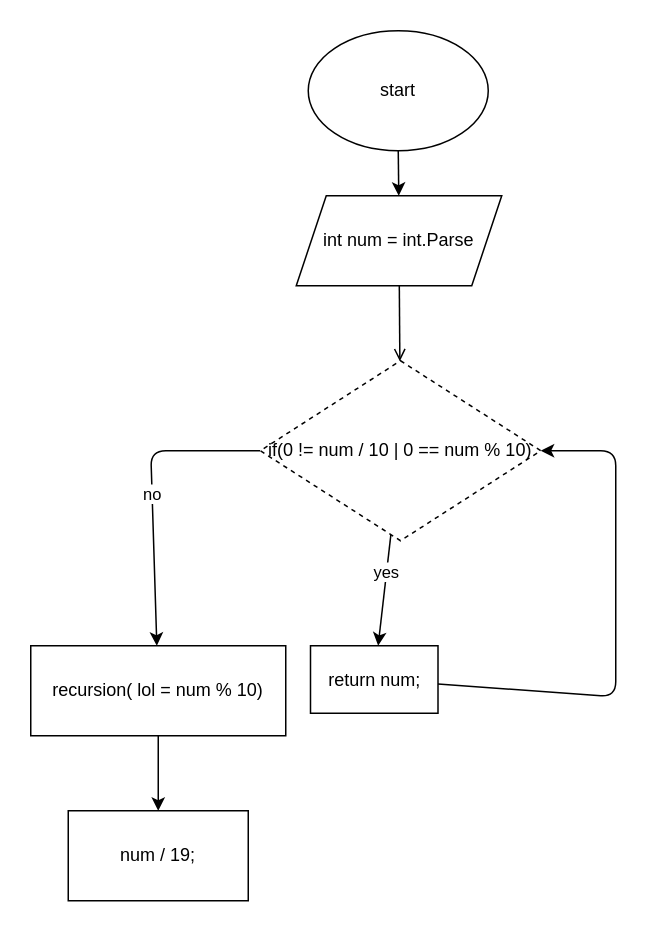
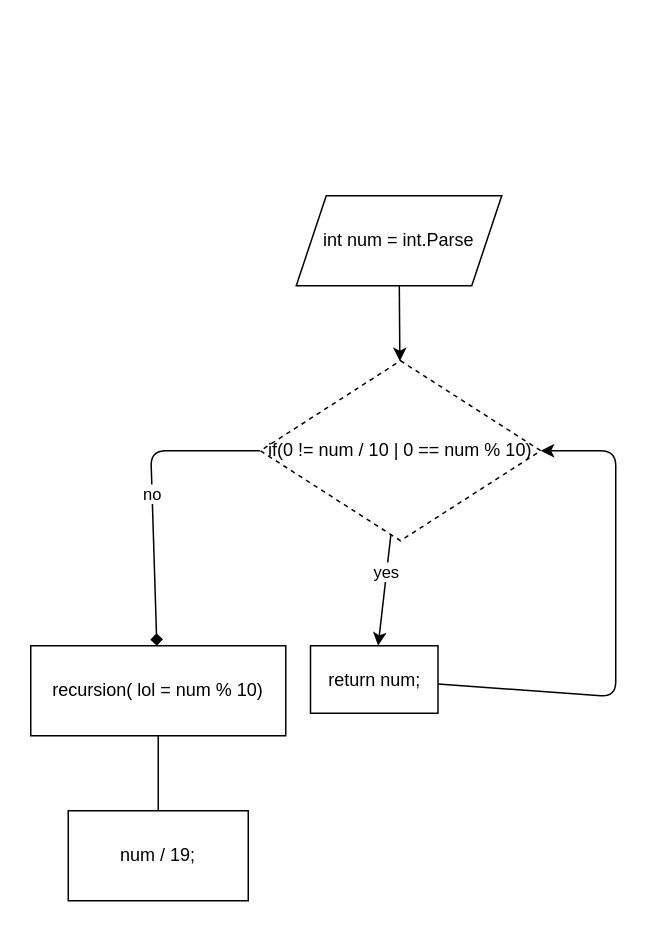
node "start": removed
edge "start" -> "int num = int.Parse": removed
edge "int num = int.Parse" -> "if(0 != num / 10 | 0 == num % 10)": arrowhead open -> classic
edge "if(0 != num / 10 | 0 == num % 10)" -> "recursion( lol = num % 10)": arrowhead classic -> diamond
edge "recursion( lol = num % 10)" -> "num / 19;": arrowhead classic -> none
